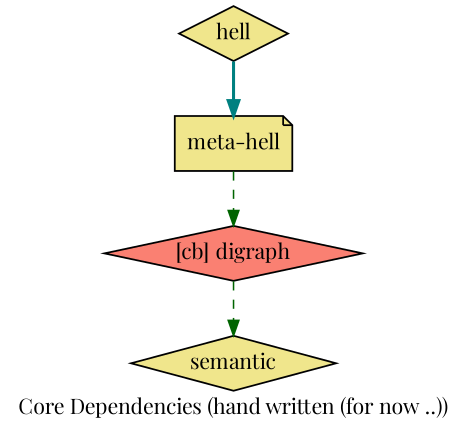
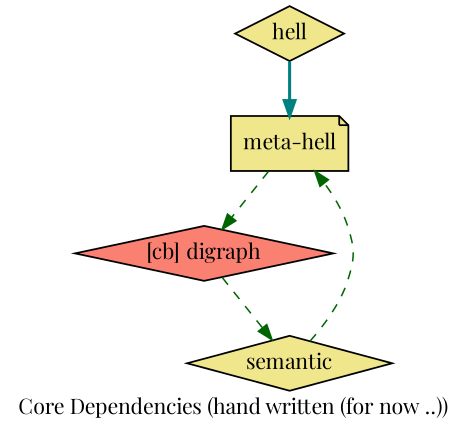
edge "semantic" -> "meta-hell": added
